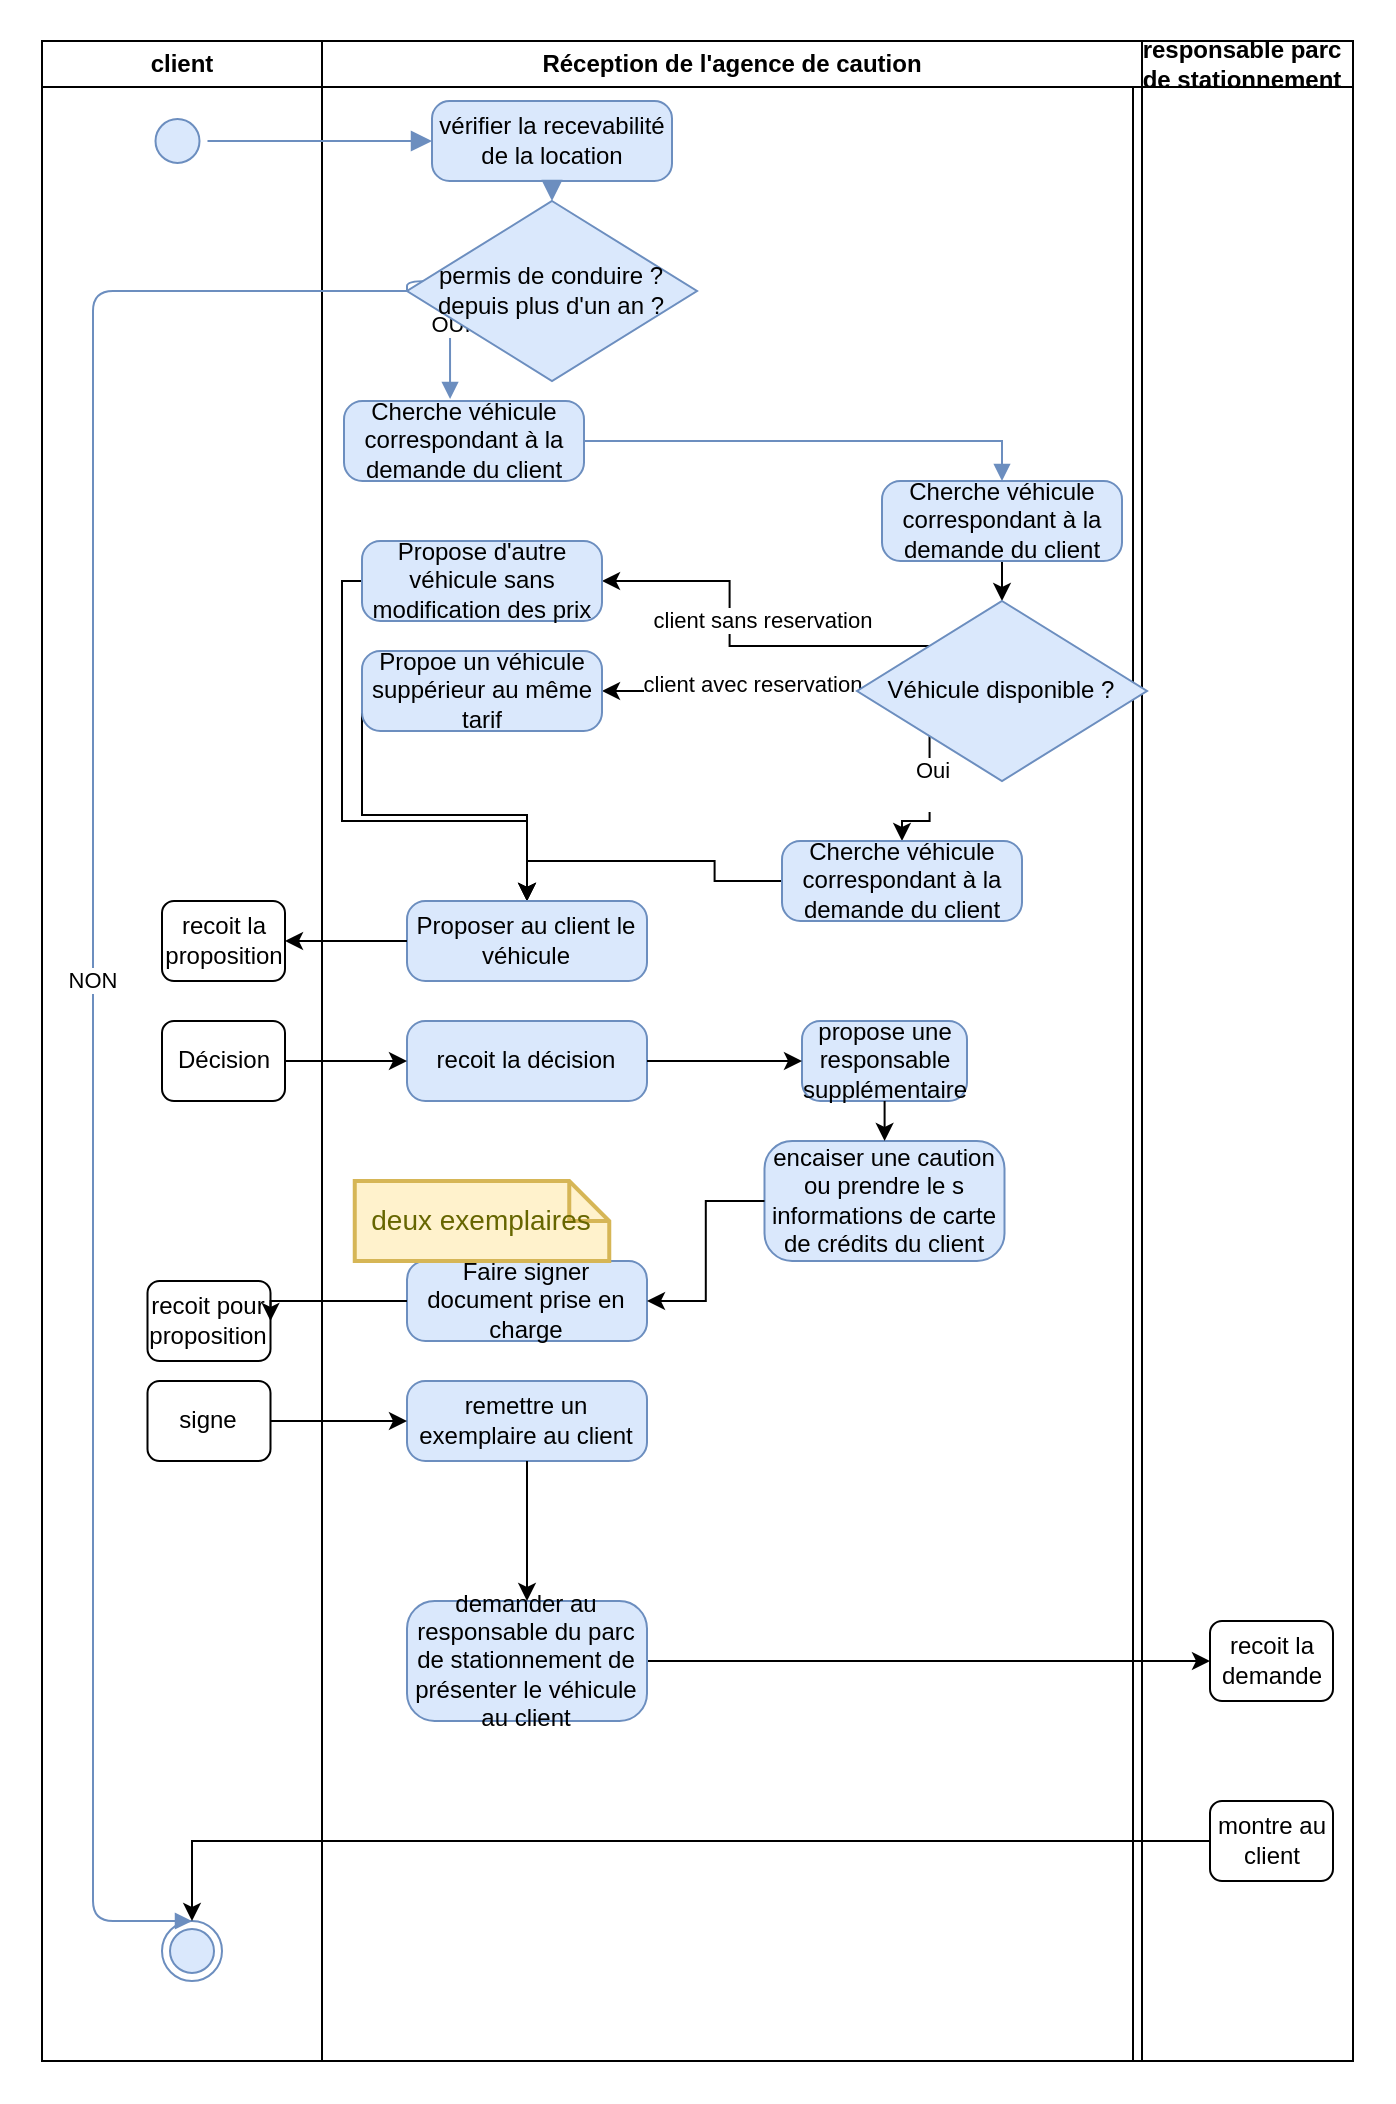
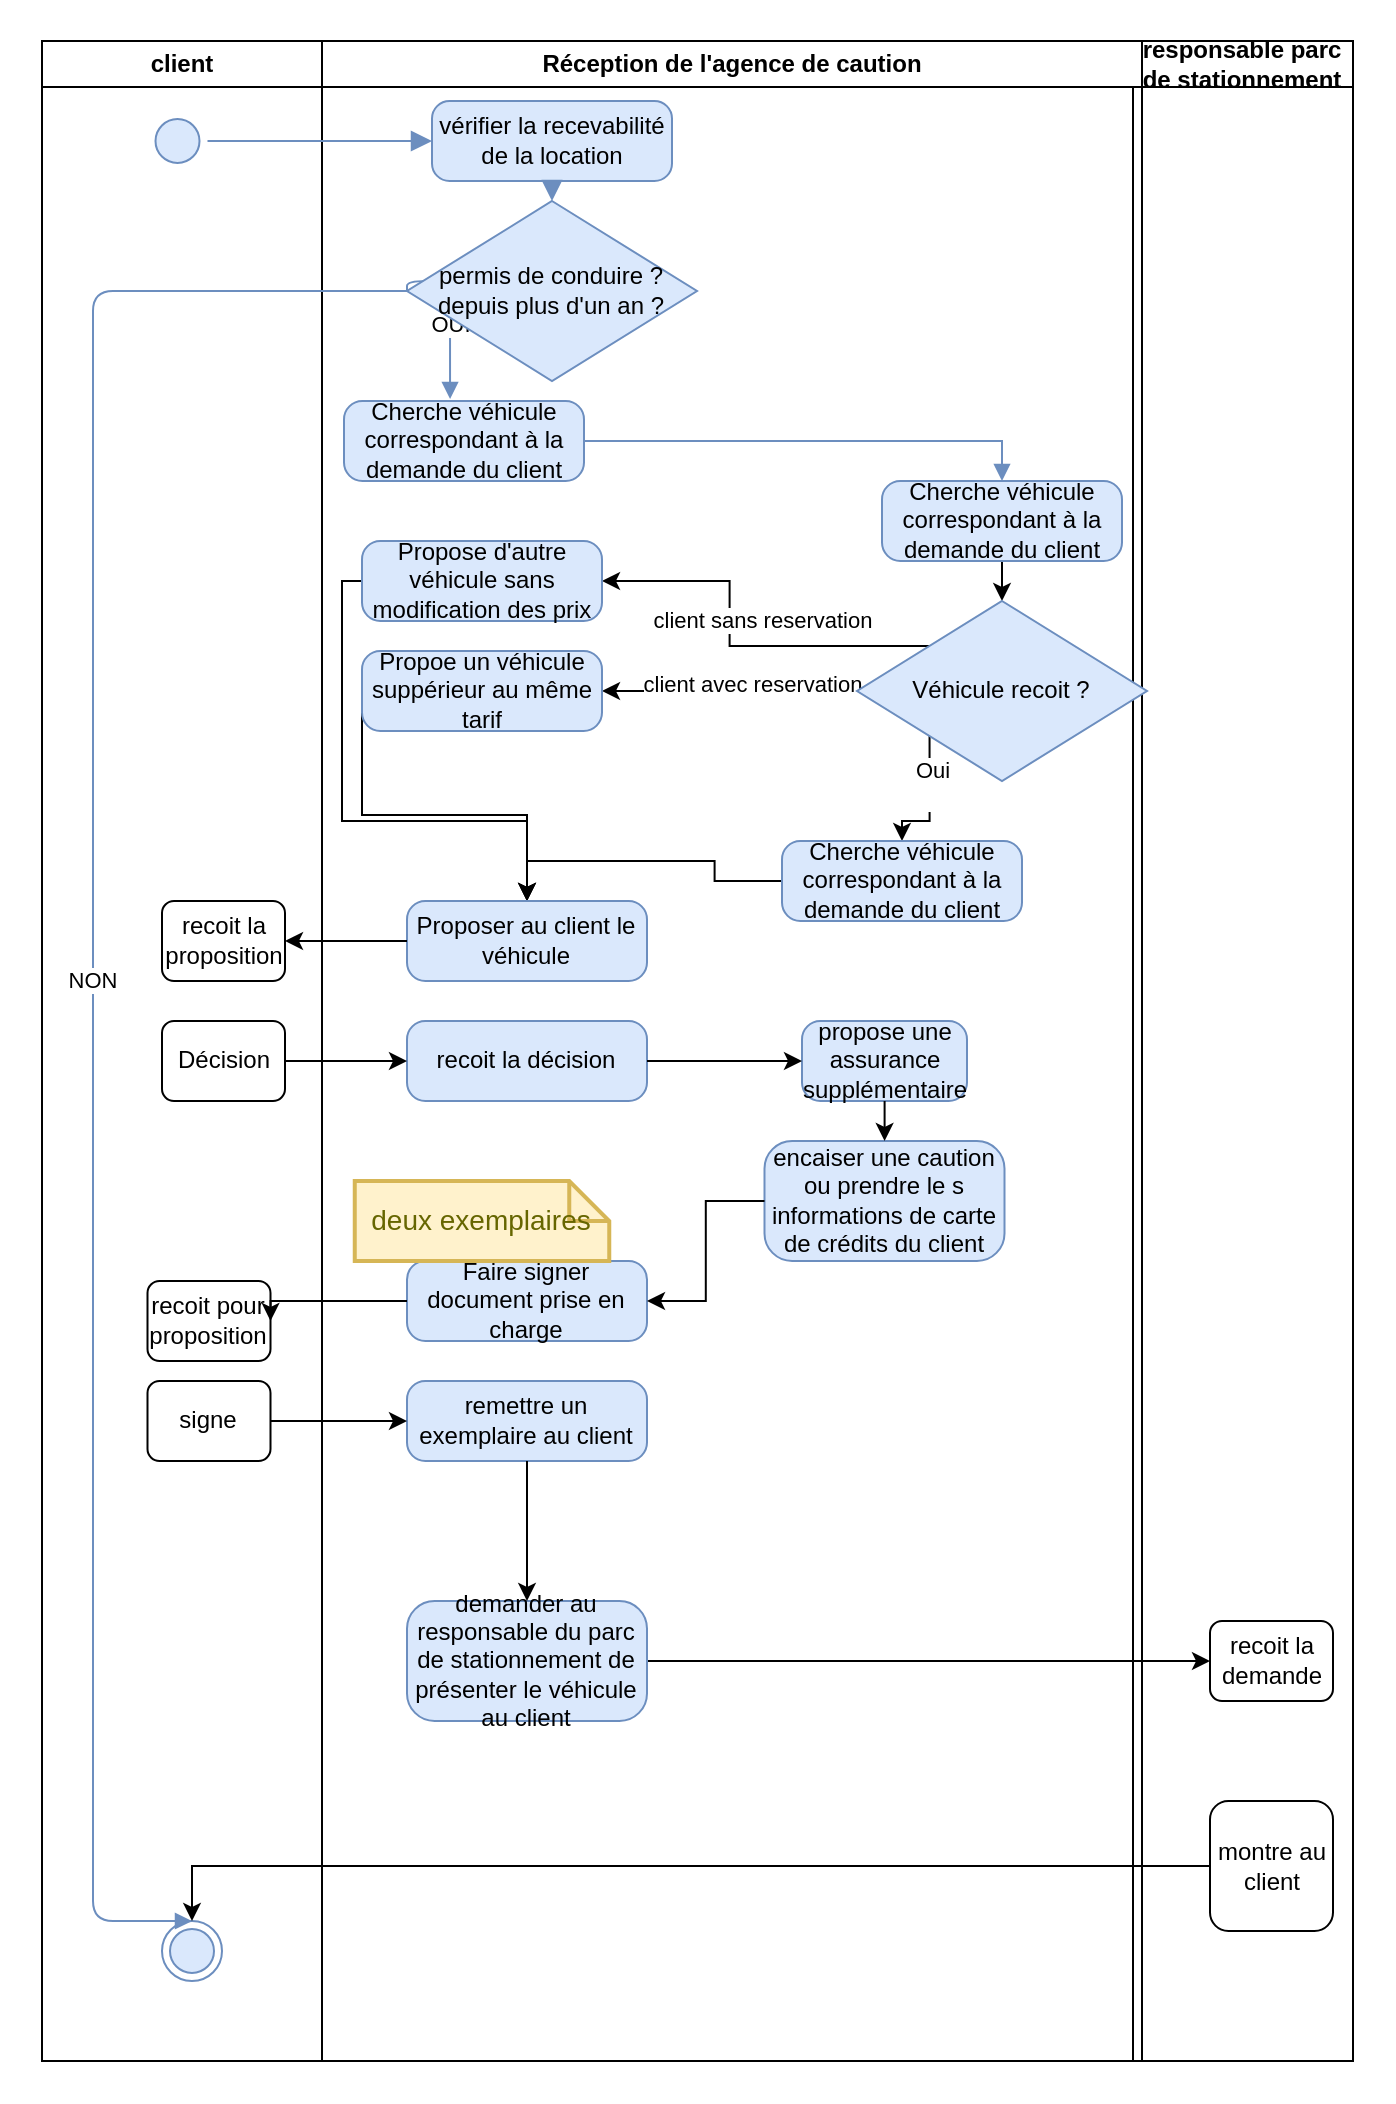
node "Véhicule disponible ?": label "Véhicule disponible ?" -> "Véhicule recoit ?"
node "propose une responsable supplémentaire": label "propose une responsable supplémentaire" -> "propose une assurance supplémentaire"
node "montre au client": size 123x80 -> 123x130
